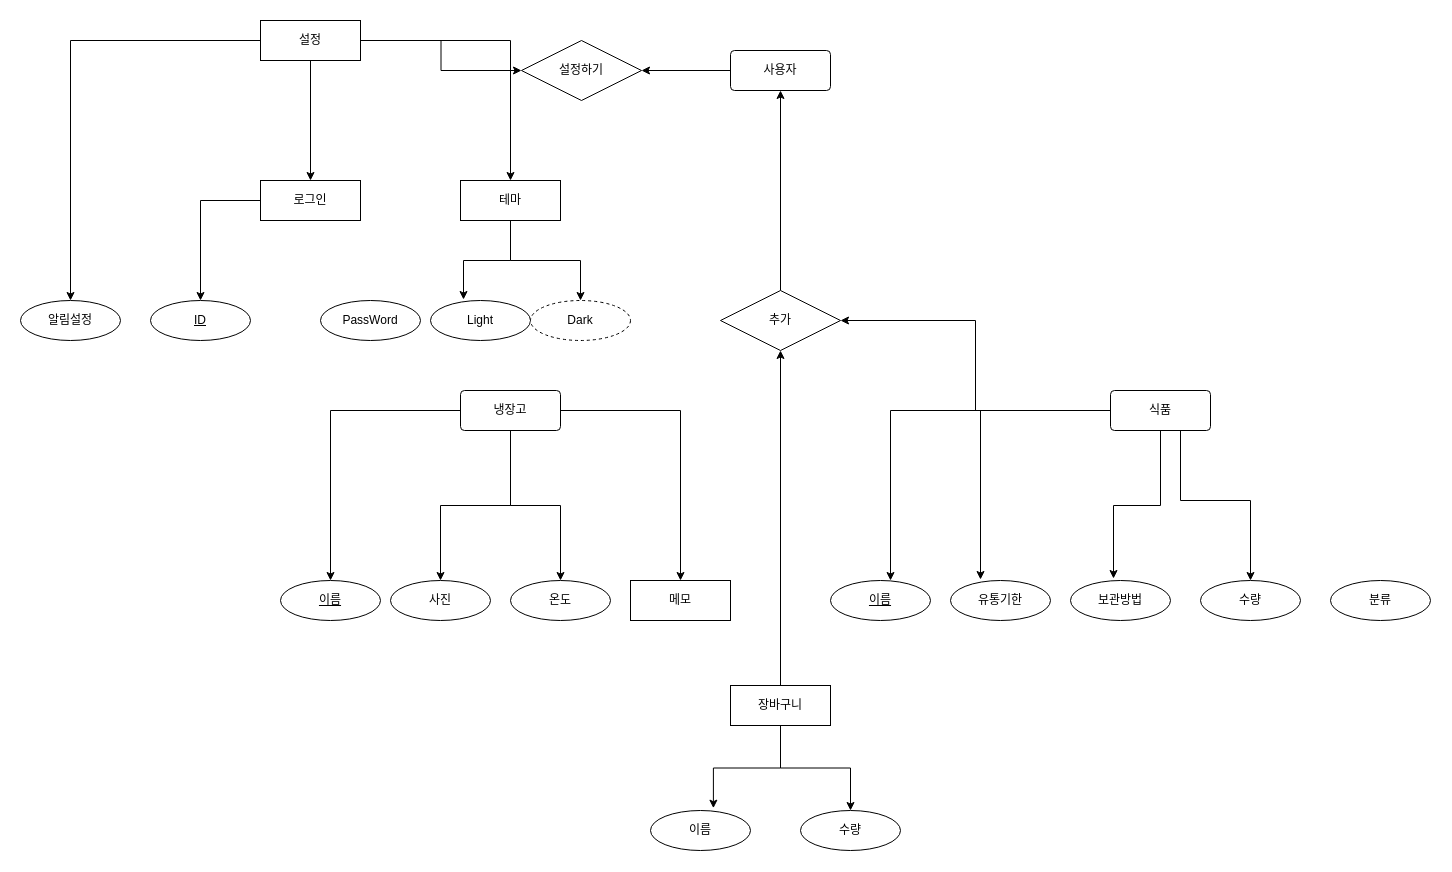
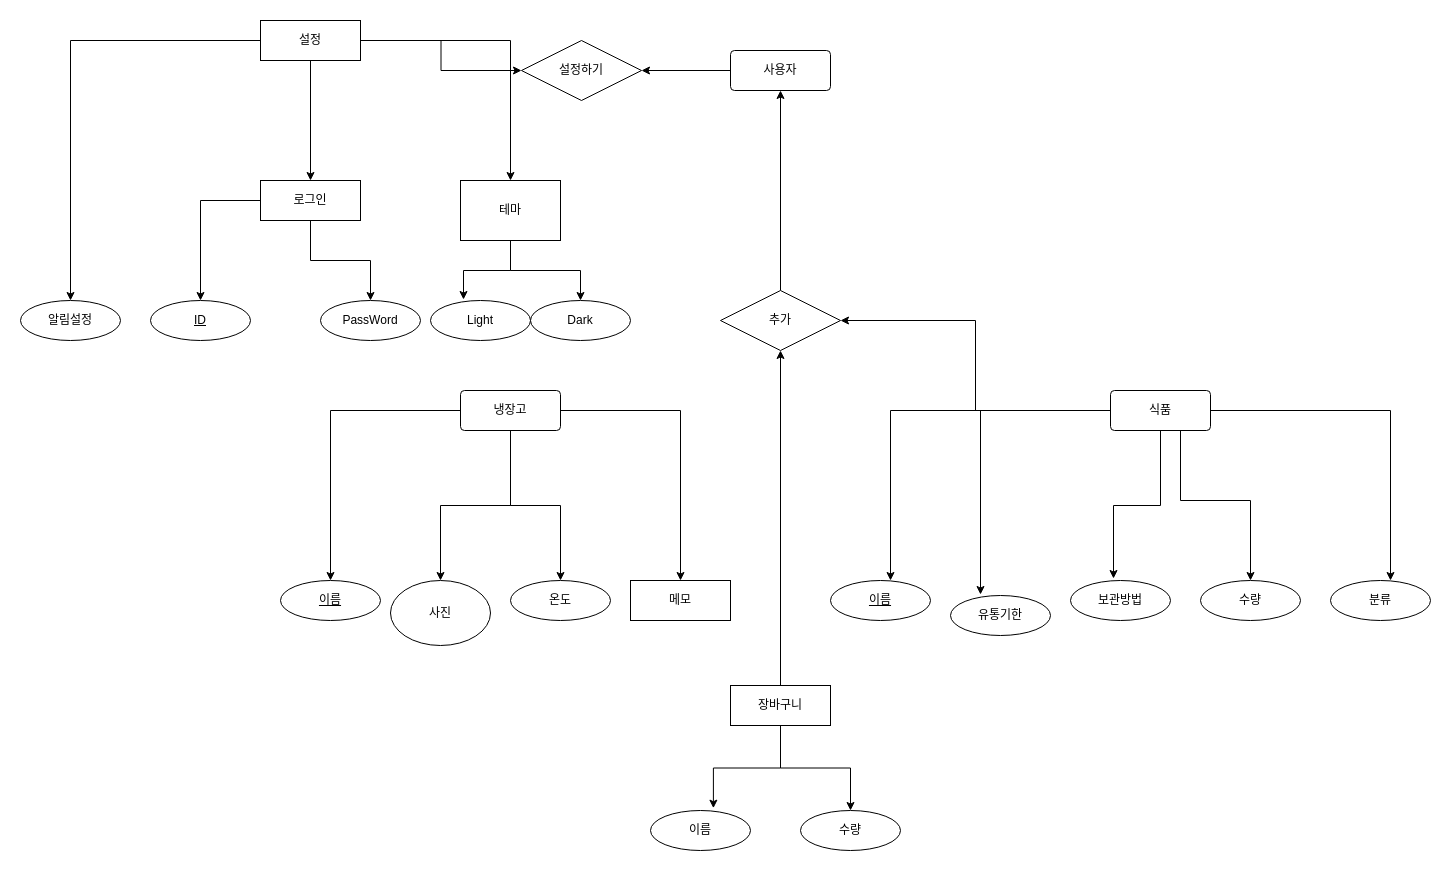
node "테마": size 100x40 -> 100x60
edge "로그인" -> "PassWord": added
node "Dark": style dashed -> solid
edge "식품" -> "분류": added
node "사진": size 100x40 -> 100x65
node "유통기한": moved (1001, 601) -> (1001, 616)
